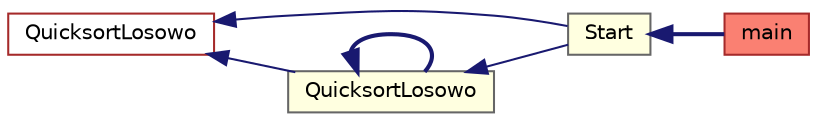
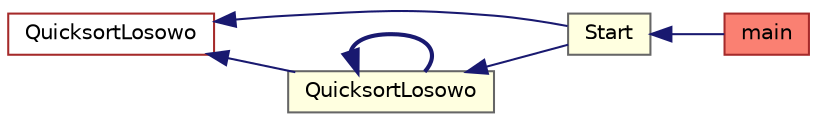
edge "main" -> "Start": style bold -> solid
